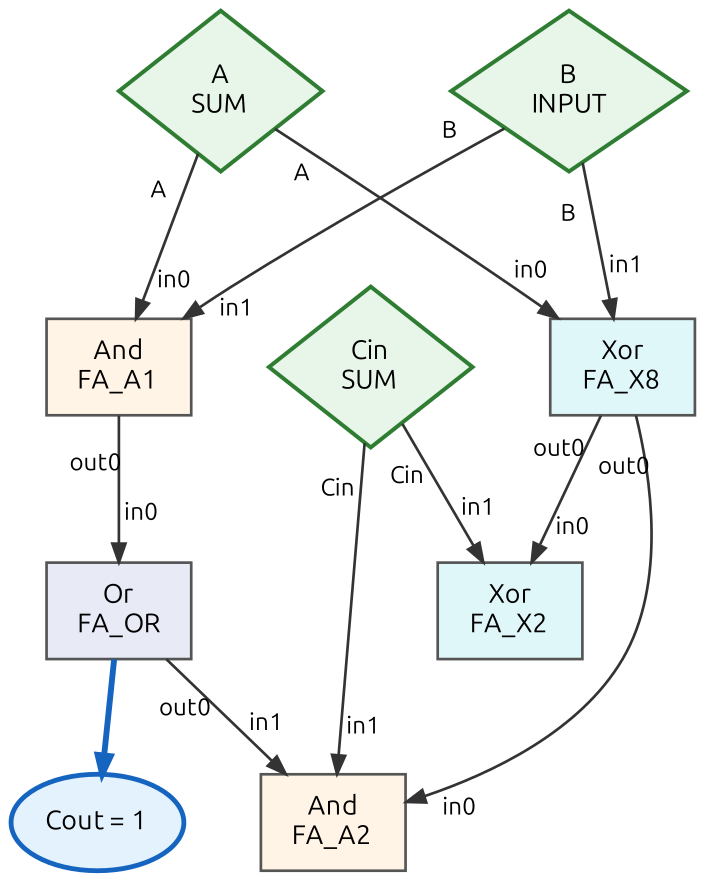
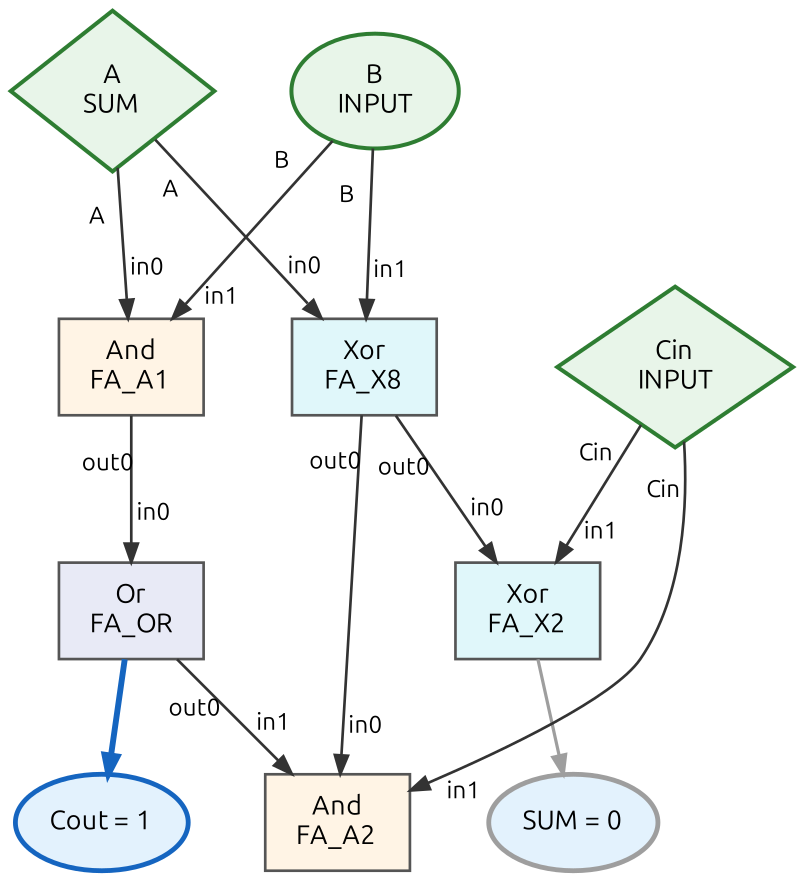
node "B INPUT": shape diamond -> ellipse
node "Cin SUM": label "Cin SUM" -> "Cin INPUT"
node "SUM = 0": added
